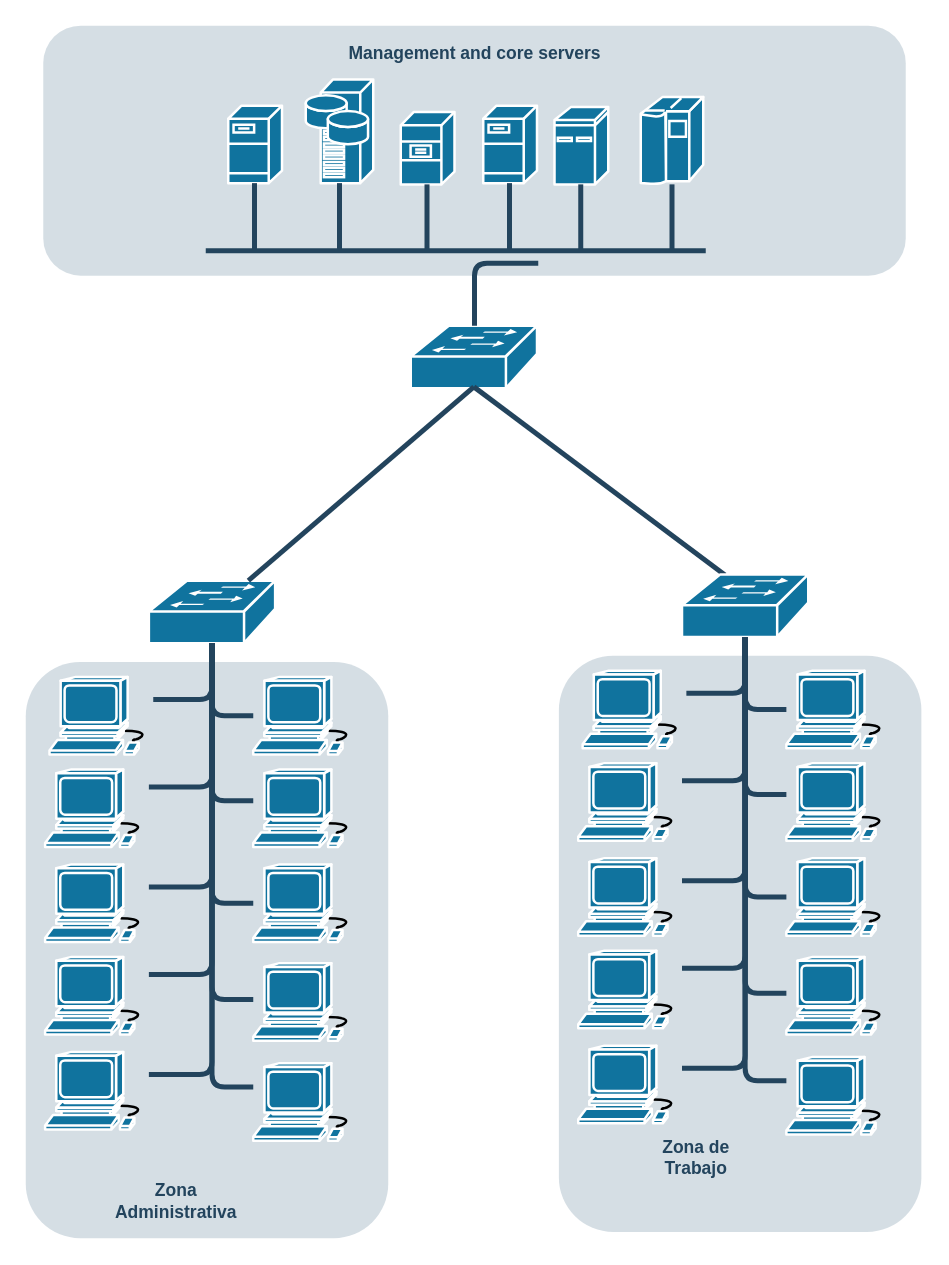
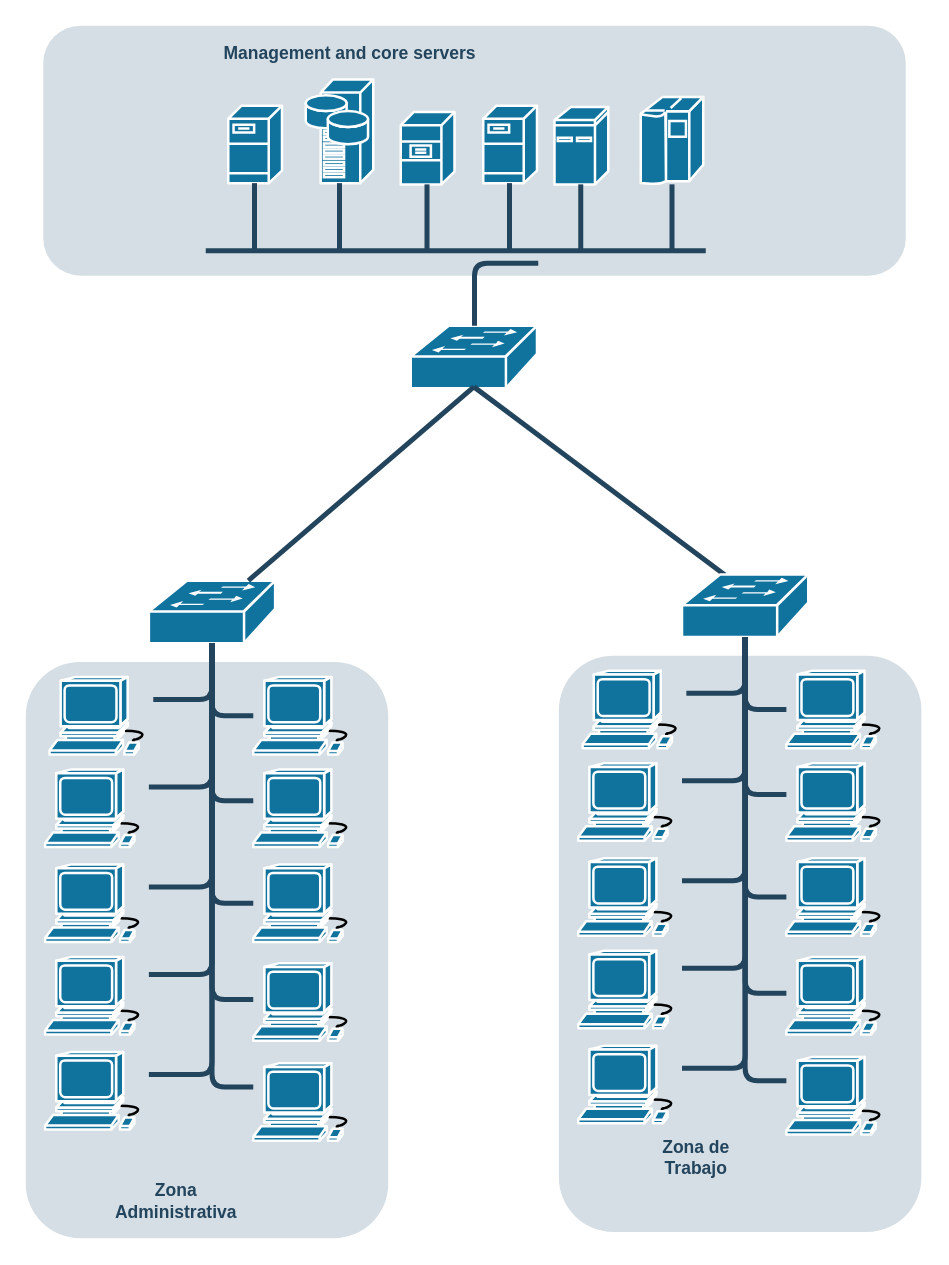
node "Management and core servers": moved (475, 53) -> (350, 53)
